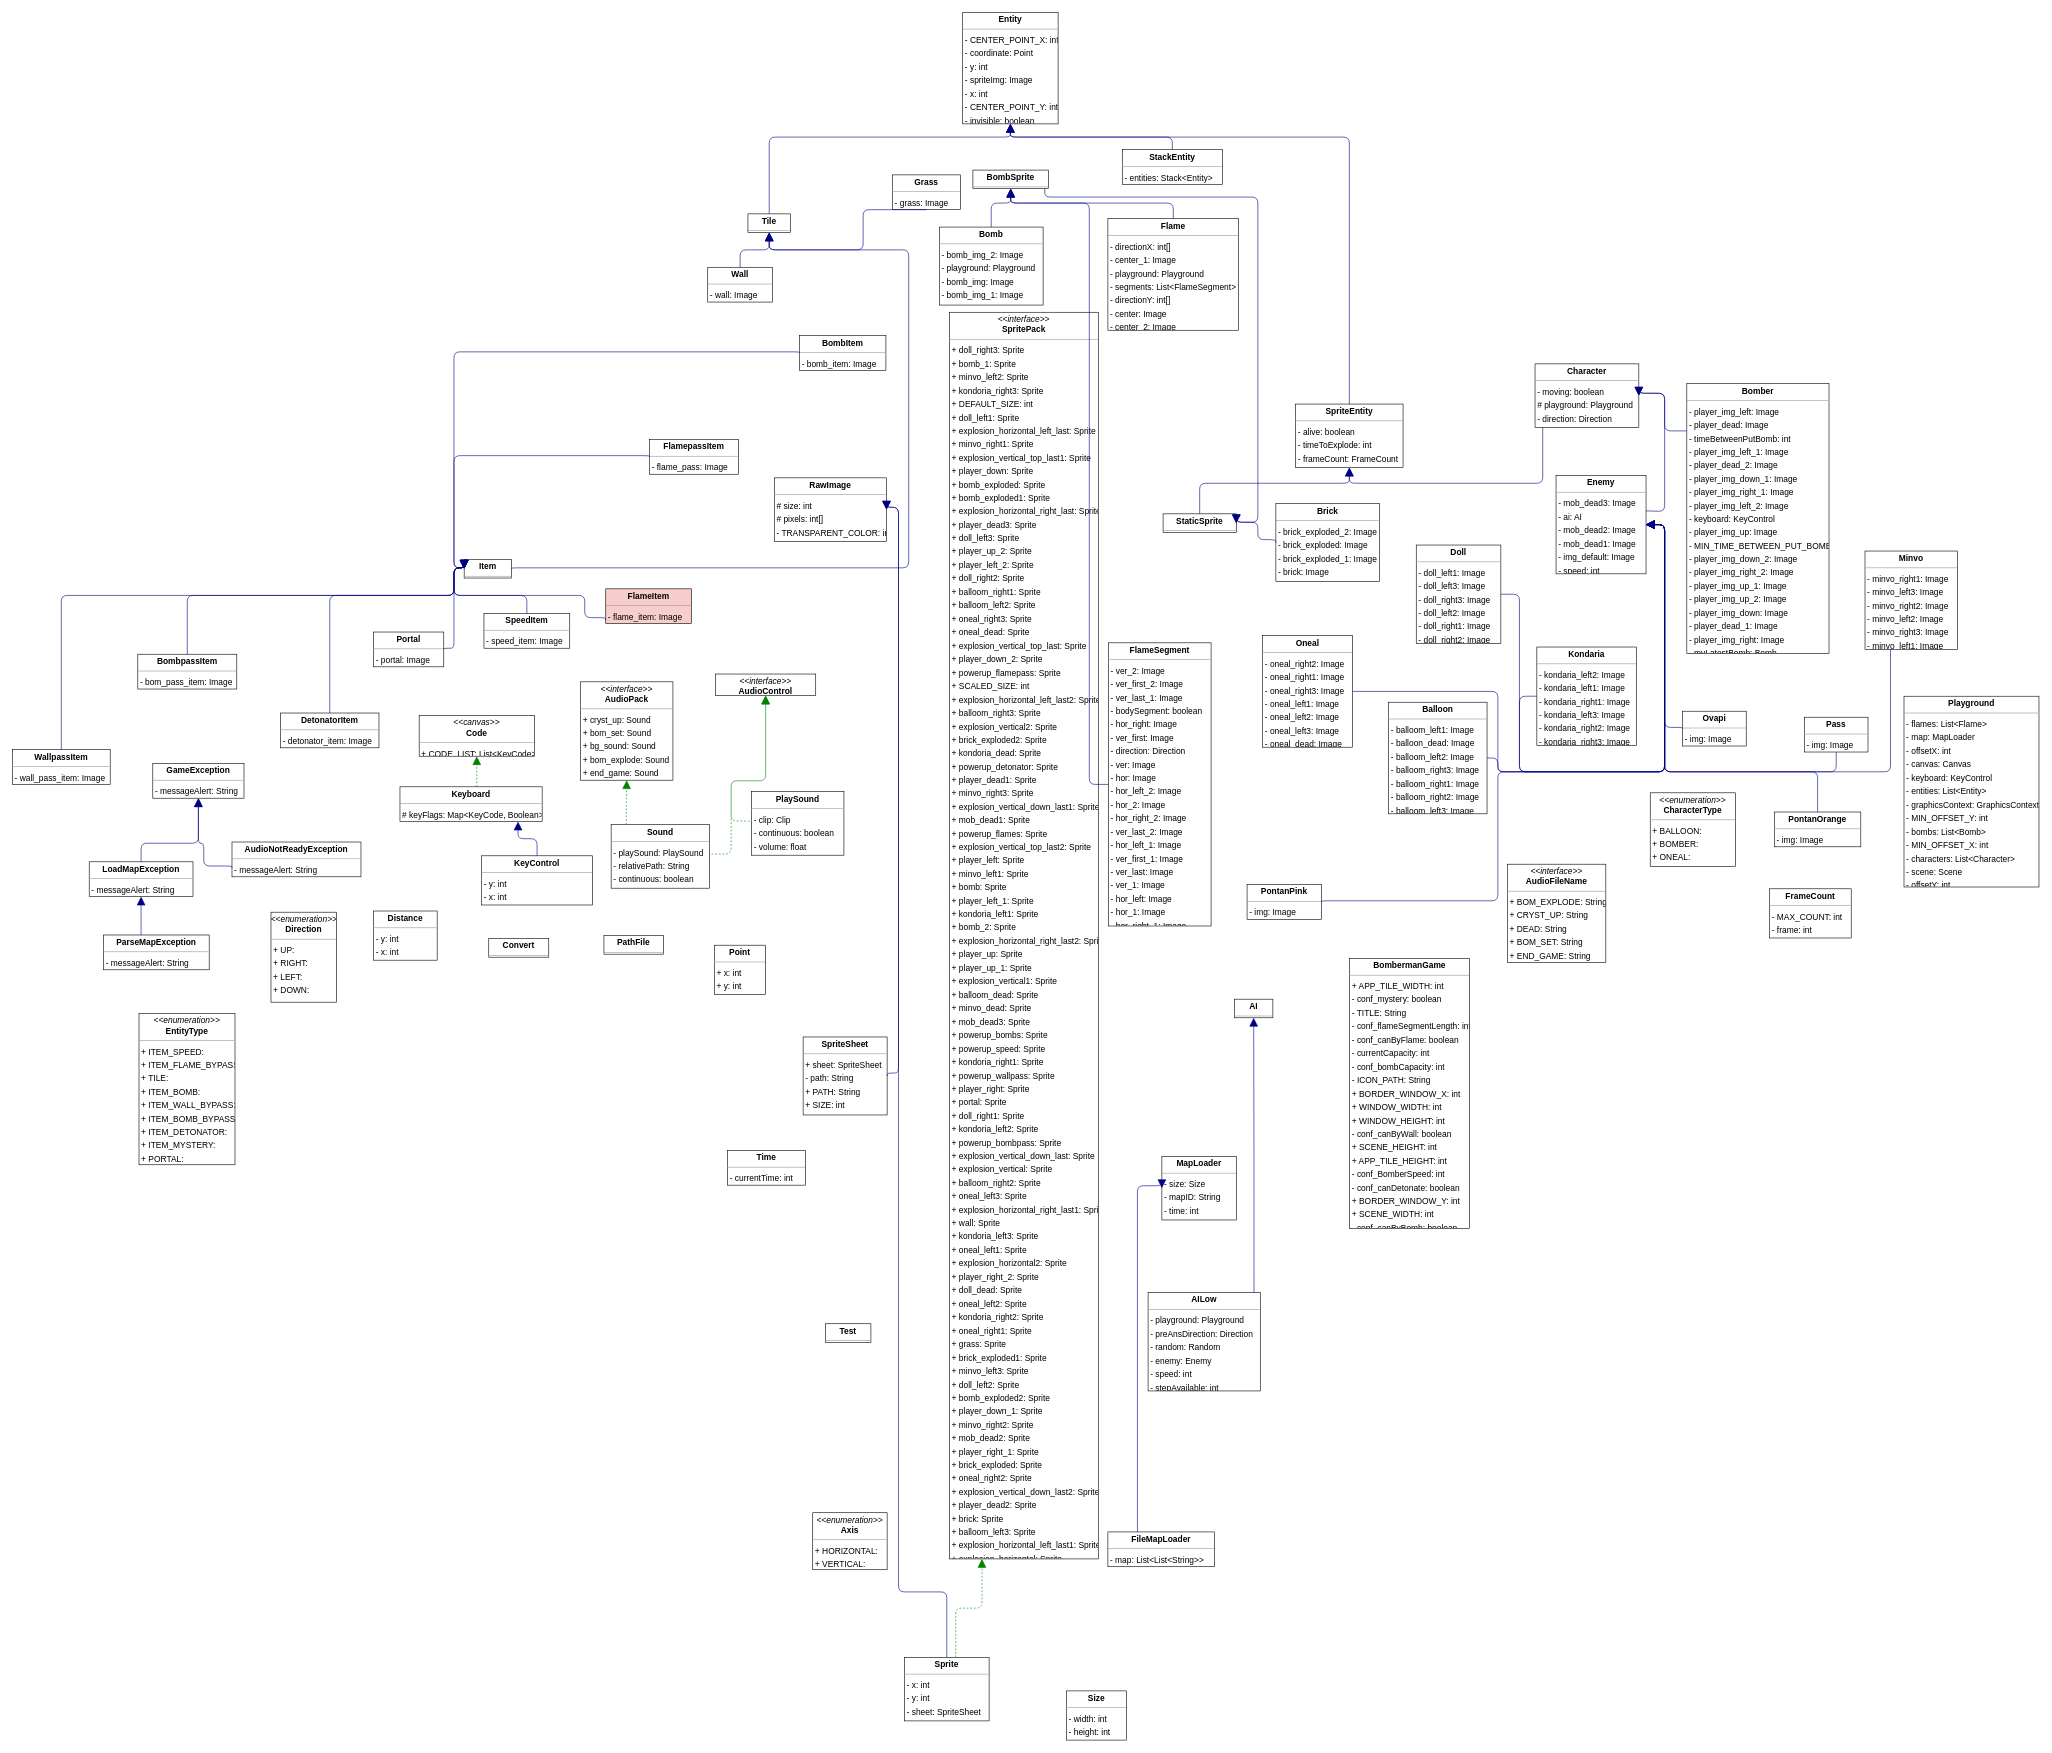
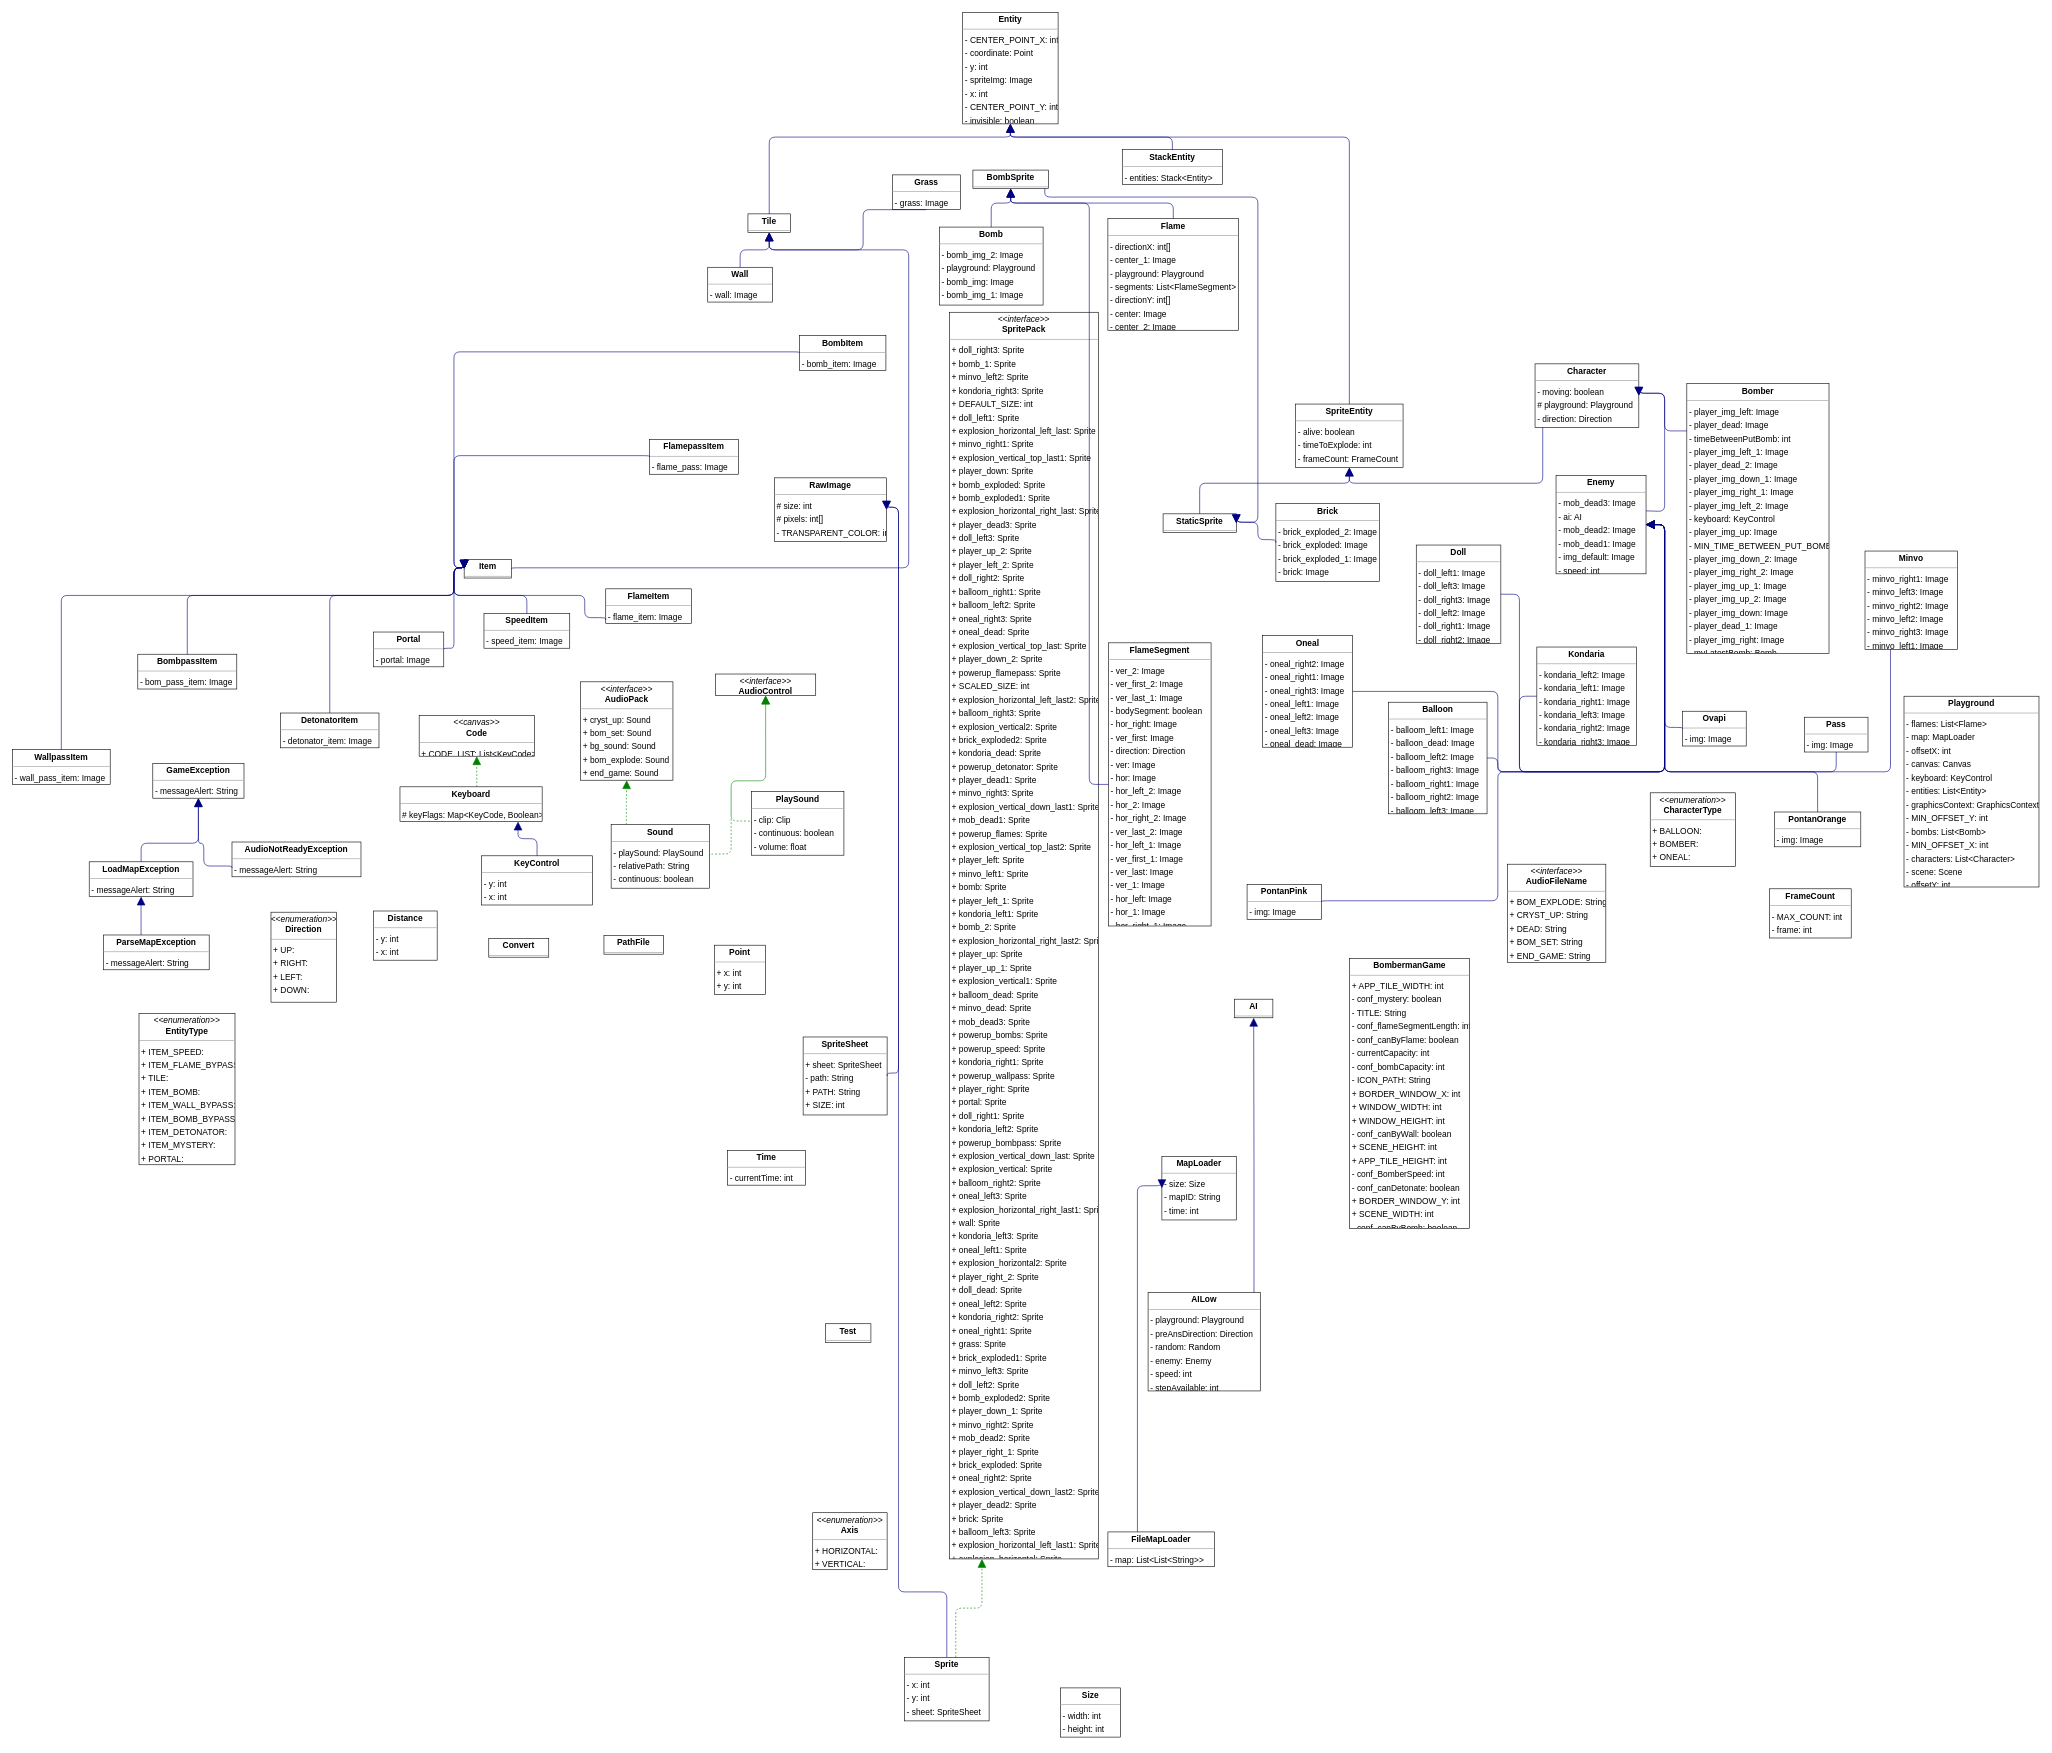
node "FlameItem - flame_item: Image": fillcolor #f8cecc -> #ffffff
node "Size - width: int - height: int": moved (1097, 1716) -> (1091, 1713)
